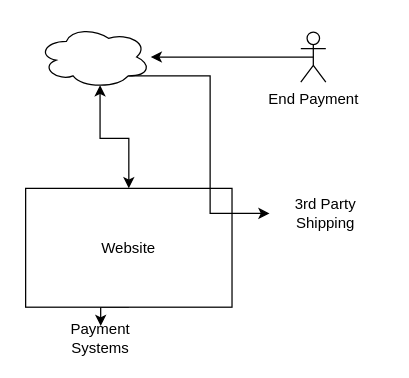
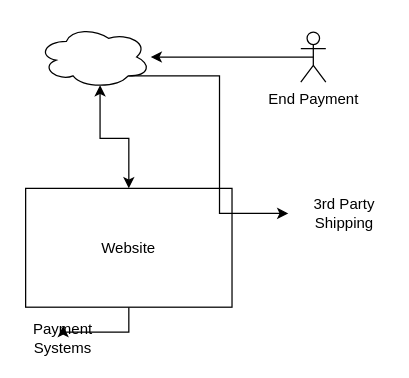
node "3rd Party Shipping": moved (326, 213) -> (344, 213)
node "Payment Systems": moved (101, 338) -> (63, 338)
